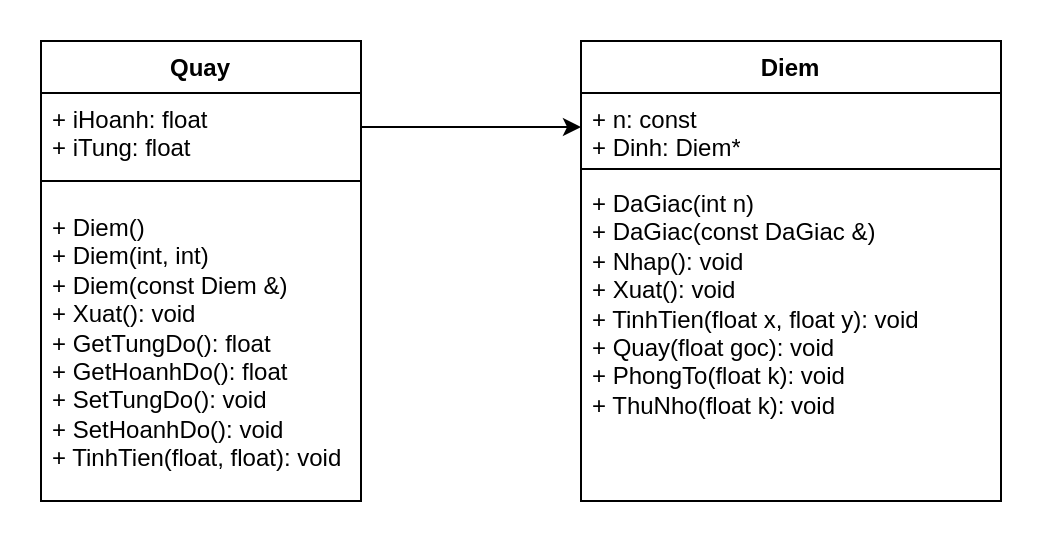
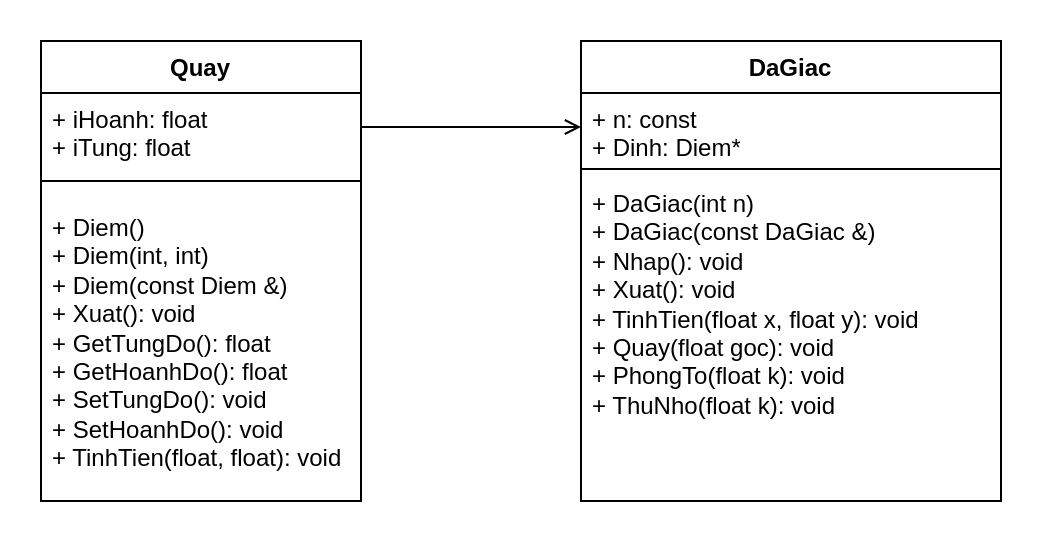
node "Diem": label "Diem" -> "DaGiac"
edge "+ iHoanh: float + iTung: float" -> "+ n: const + Dinh: Diem*": arrowhead classic -> open
